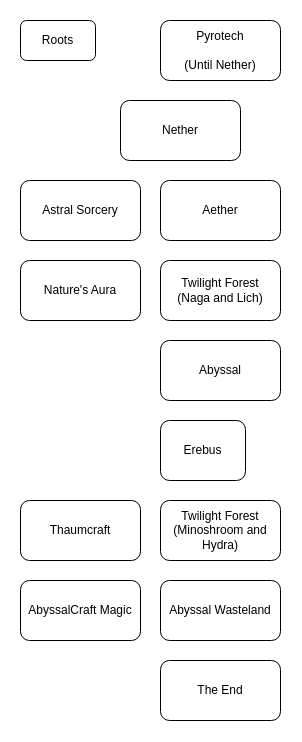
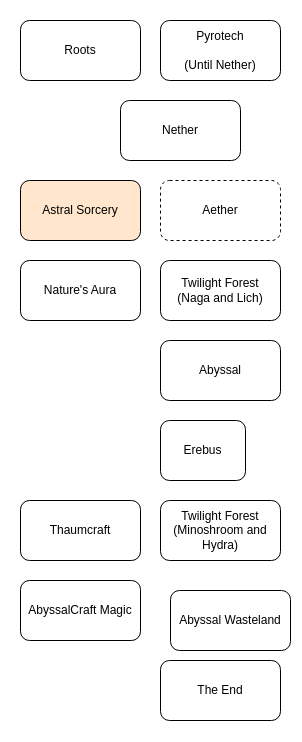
node "Roots": size 75x40 -> 120x60
node "Astral Sorcery": fillcolor #ffffff -> #ffe6cc
node "Aether": style solid -> dashed
node "Abyssal Wasteland": moved (221, 611) -> (231, 621)
